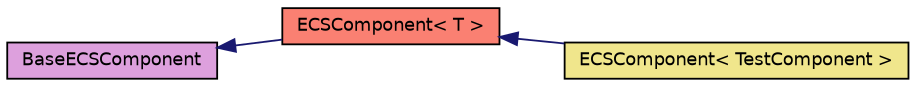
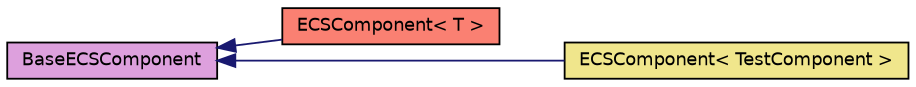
edge "ECSComponent< TestComponent >" -> "ECSComponent< T >": now "ECSComponent< TestComponent >" -> "BaseECSComponent"
